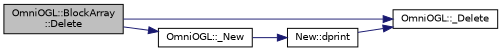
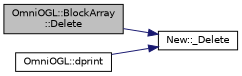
node "OmniOGL::_Delete": label "OmniOGL::_Delete" -> "New::_Delete"
node "OmniOGL::_New": removed
node "New::dprint": label "New::dprint" -> "OmniOGL::dprint"
